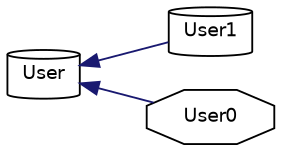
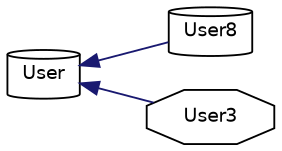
node "User1": label "User1" -> "User8"
node "User0": label "User0" -> "User3"
